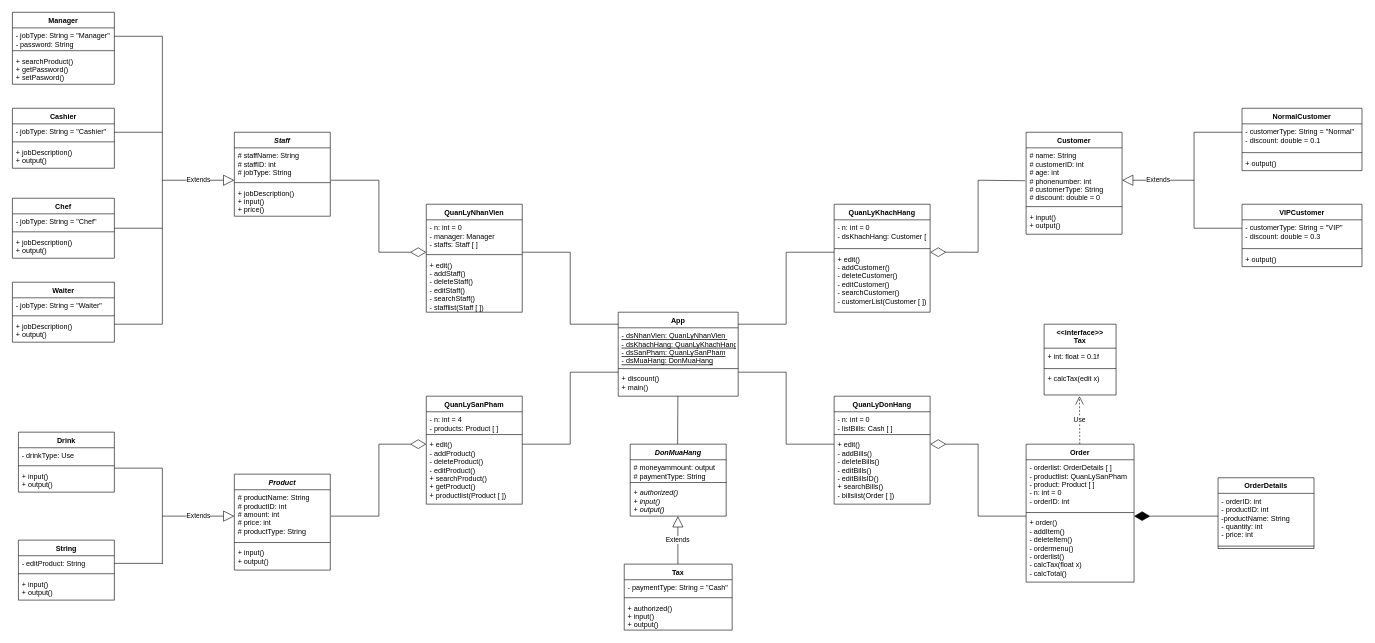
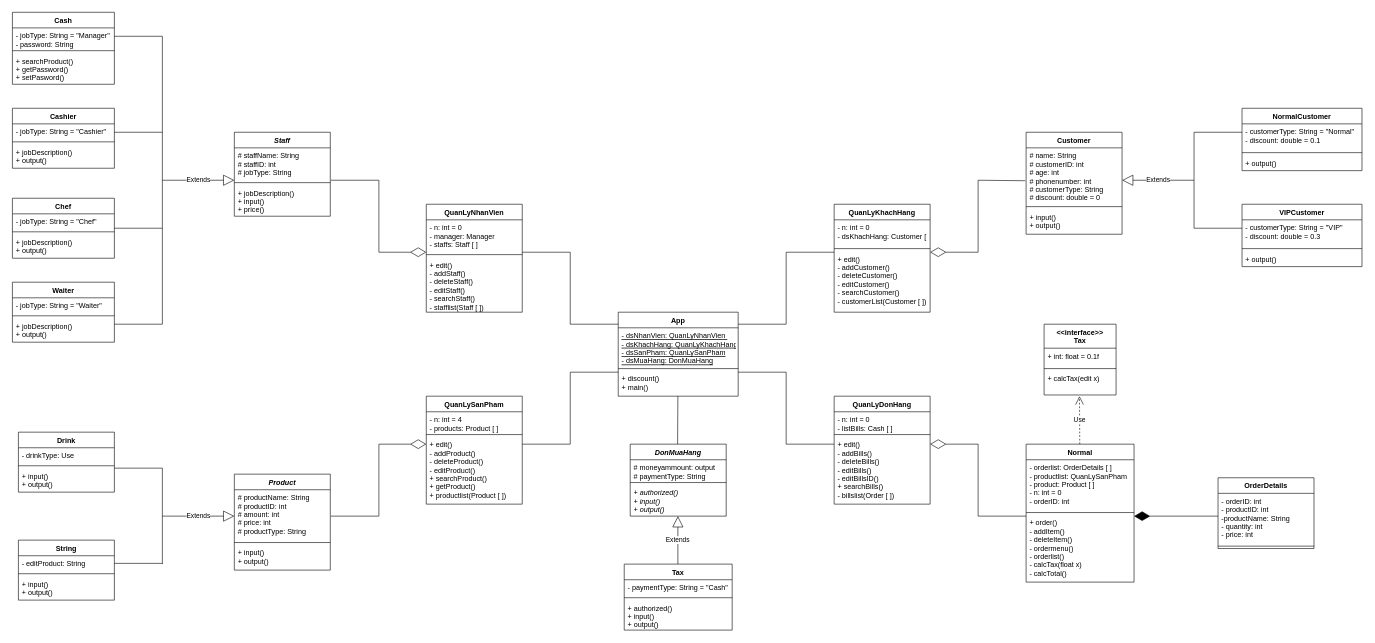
node "Manager": label "Manager" -> "Cash"
node "Order": label "Order" -> "Normal"
